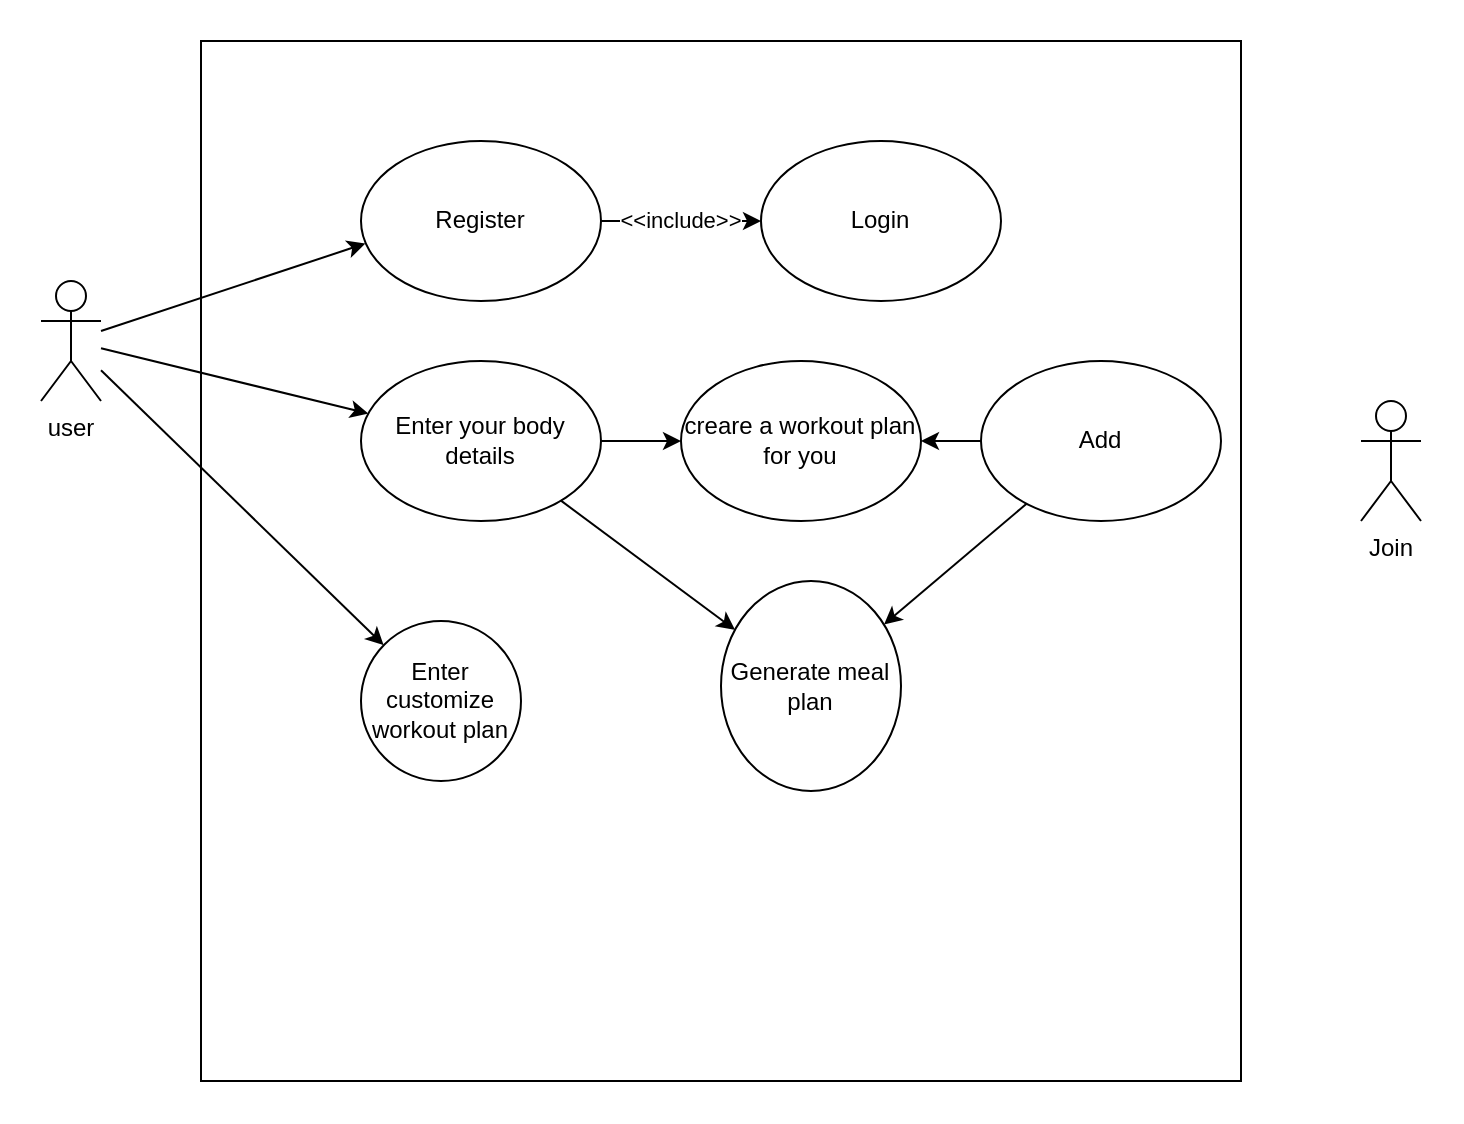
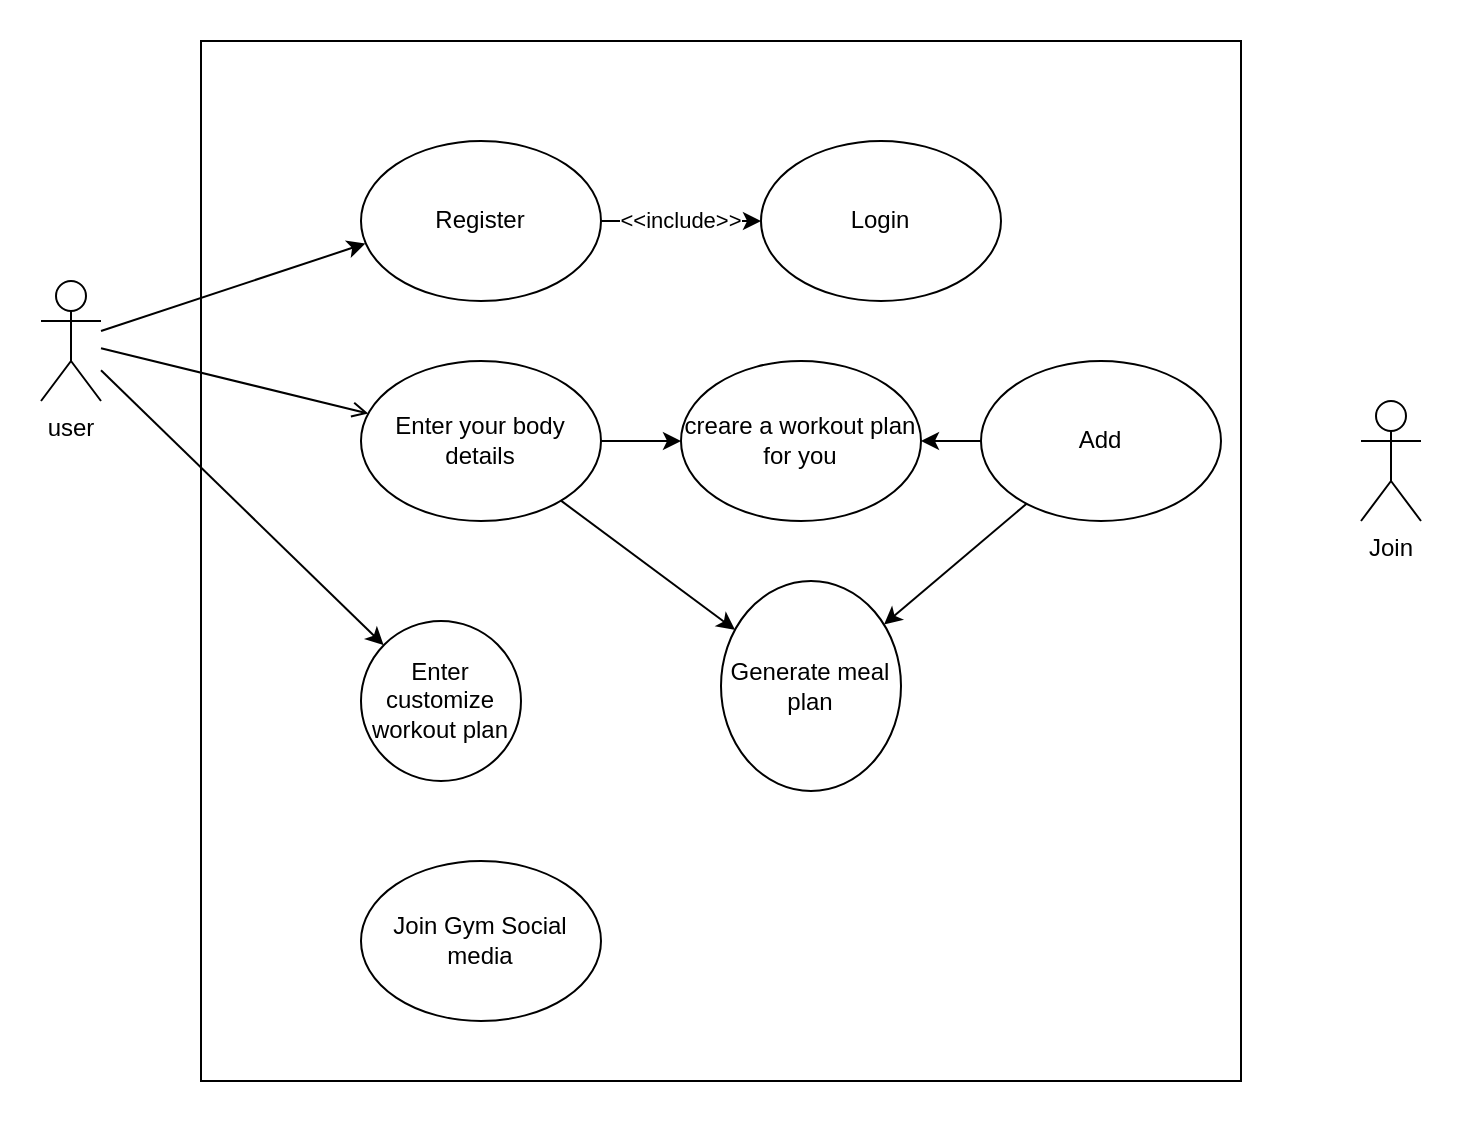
edge "user" -> "Enter your body details": arrowhead classic -> open
node "Join Gym Social media": added
